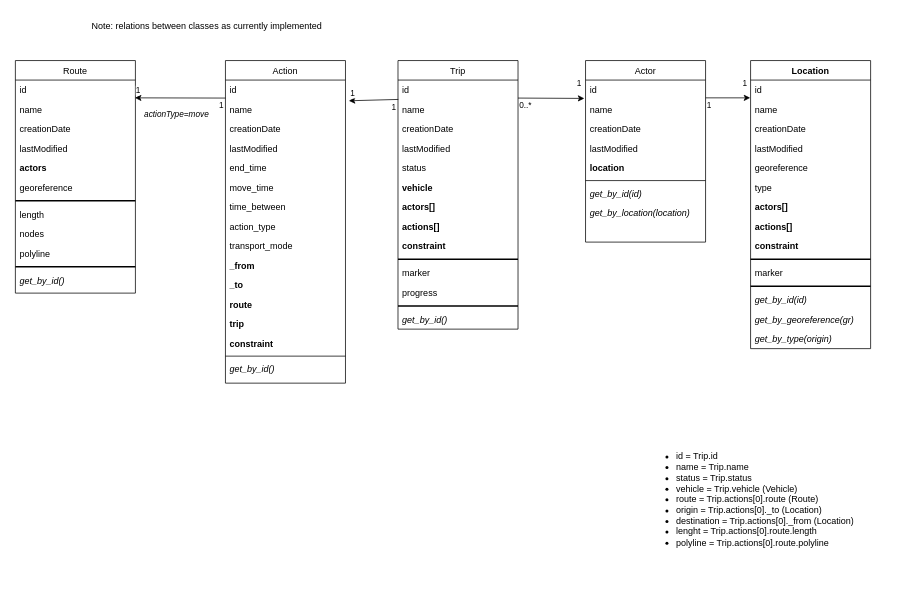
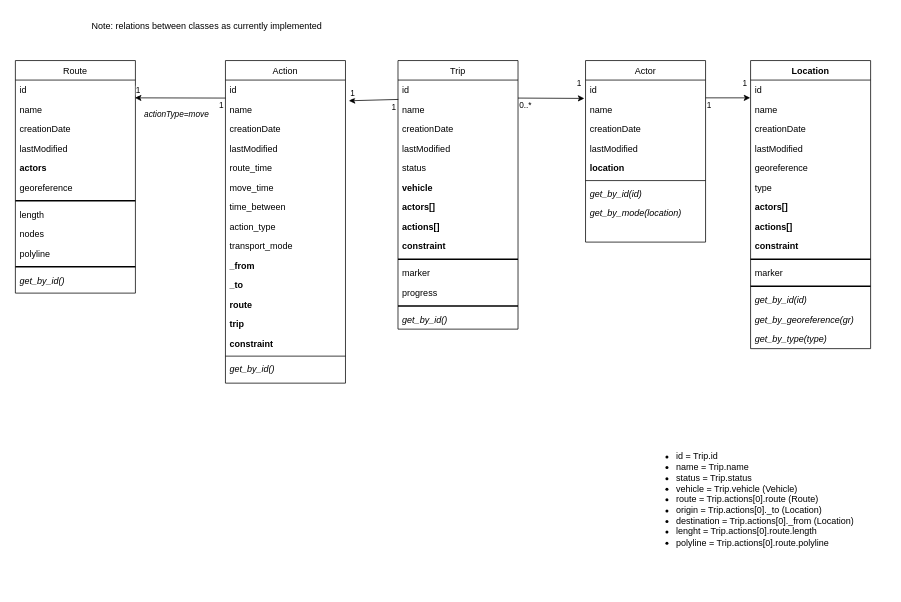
node "end_time": label "end_time" -> "route_time"
node "get_by_location(location)": label "get_by_location(location)" -> "get_by_mode(location)"
node "get_by_type(origin)": label "get_by_type(origin)" -> "get_by_type(type)"
